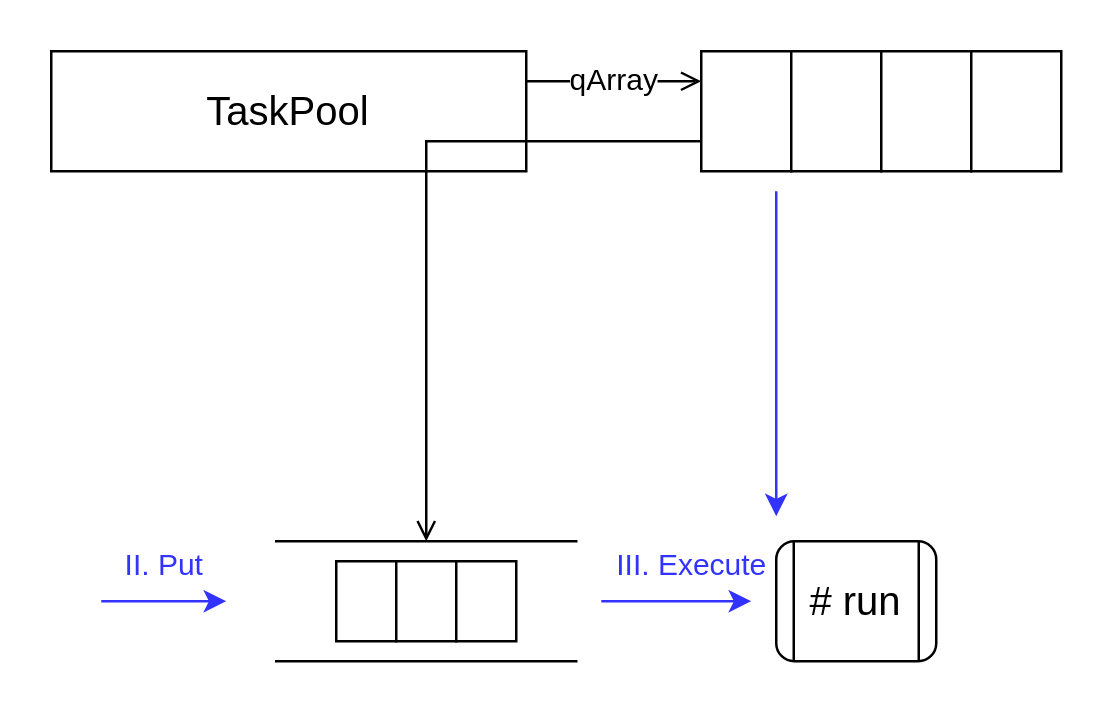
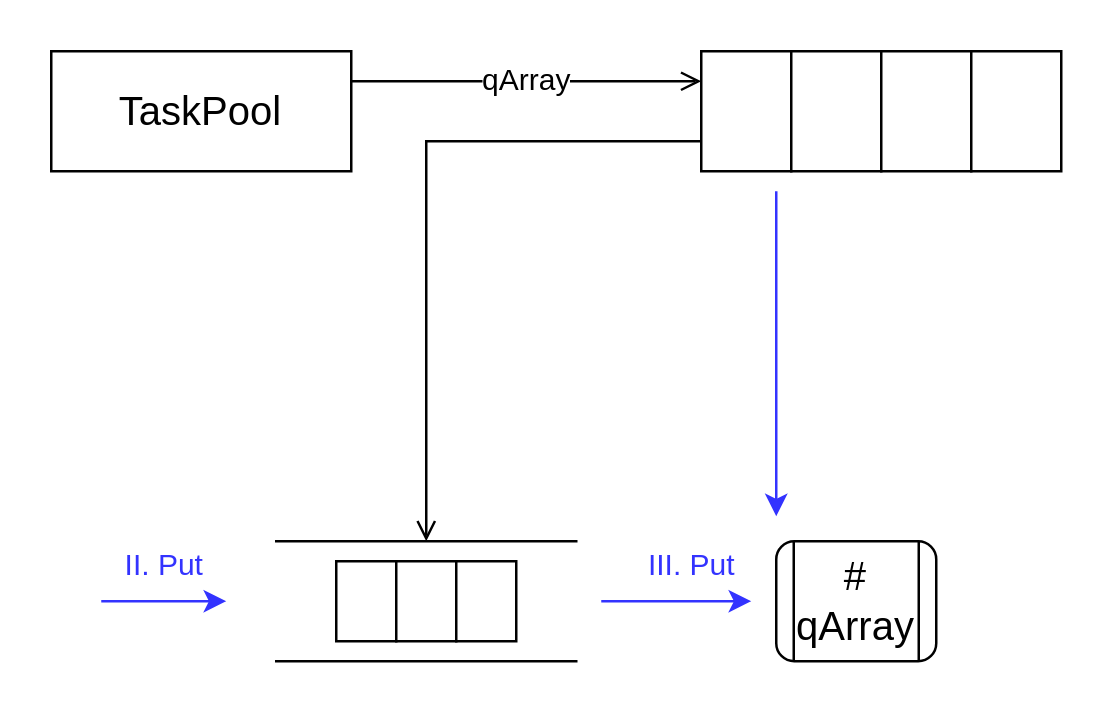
node "TaskPool": size 475x120 -> 300x120
node "III. Execute": label "III. Execute" -> "III. Put"
node "# run": label "# run" -> "# qArray"
